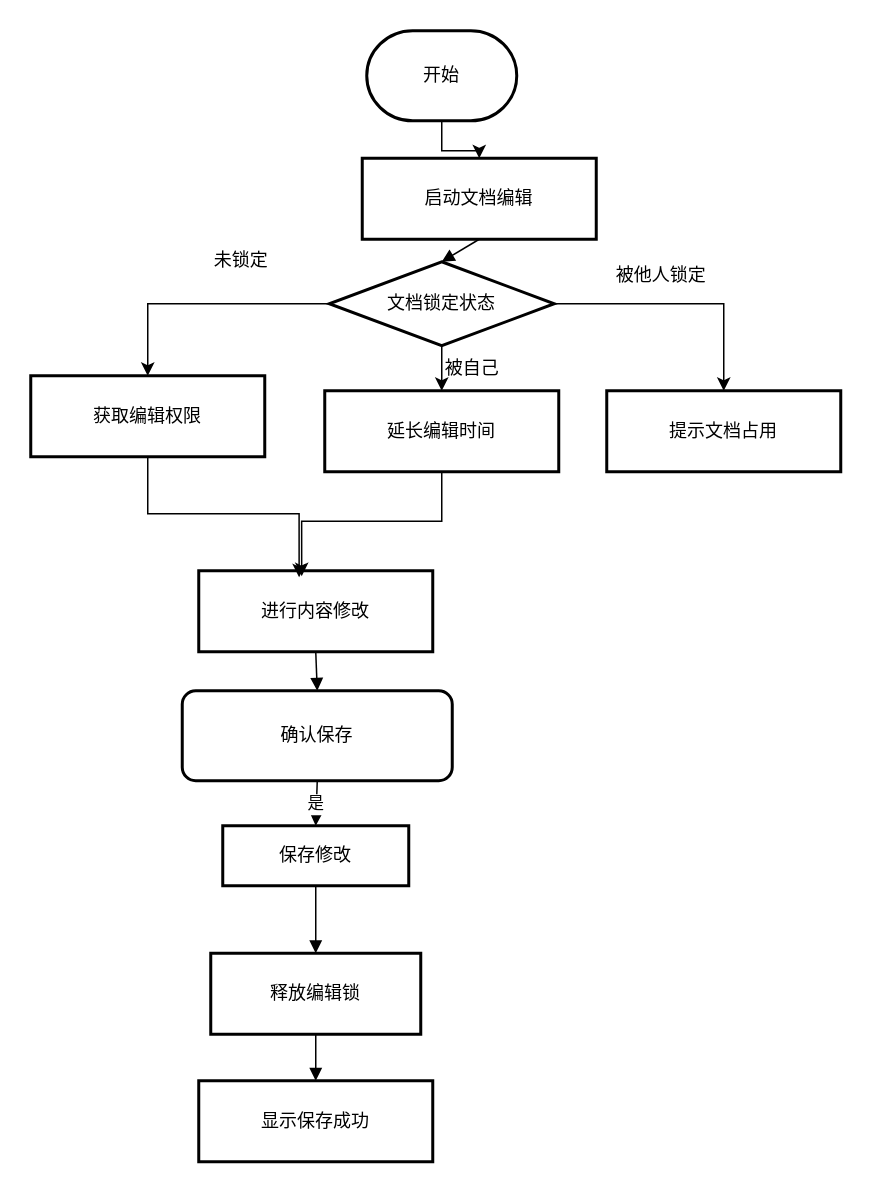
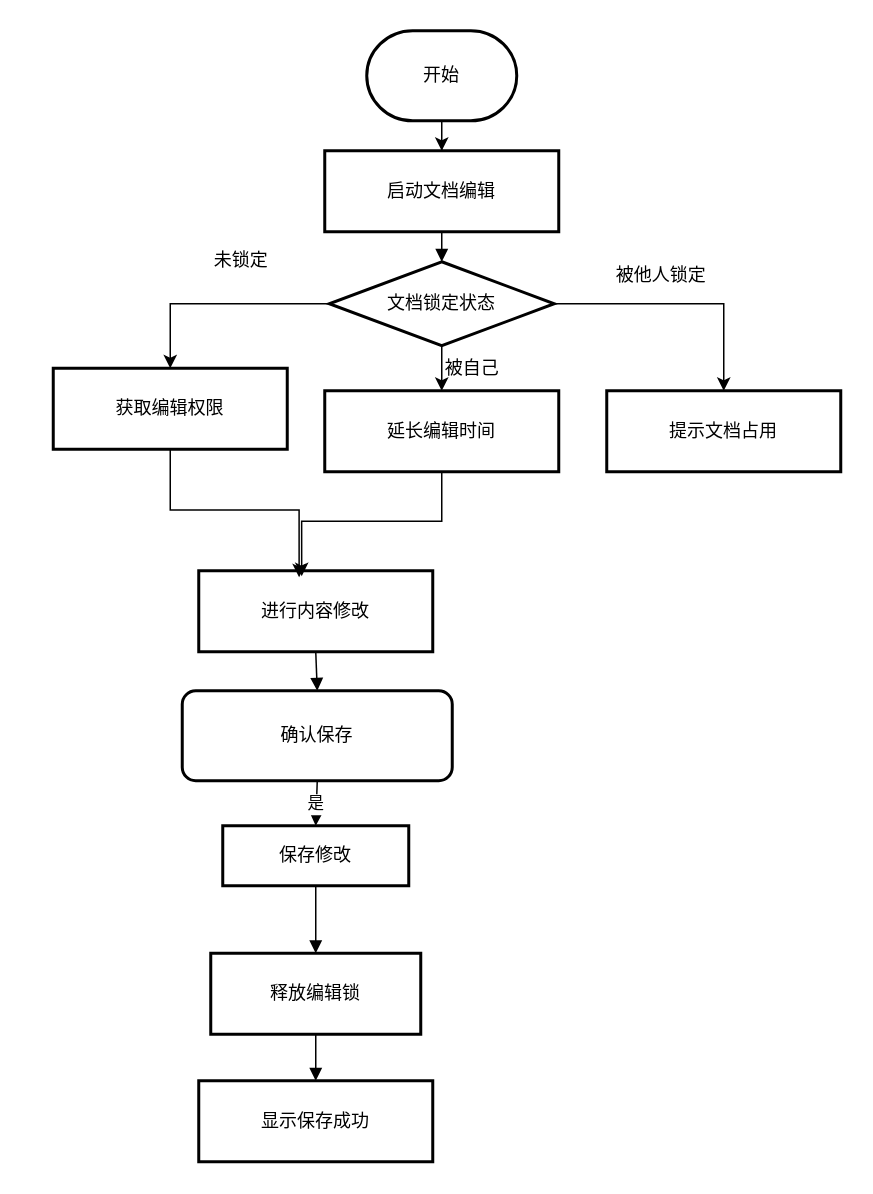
node "启动文档编辑": moved (479, 199) -> (442, 191)
node "获取编辑权限": moved (148, 416) -> (170, 409)
